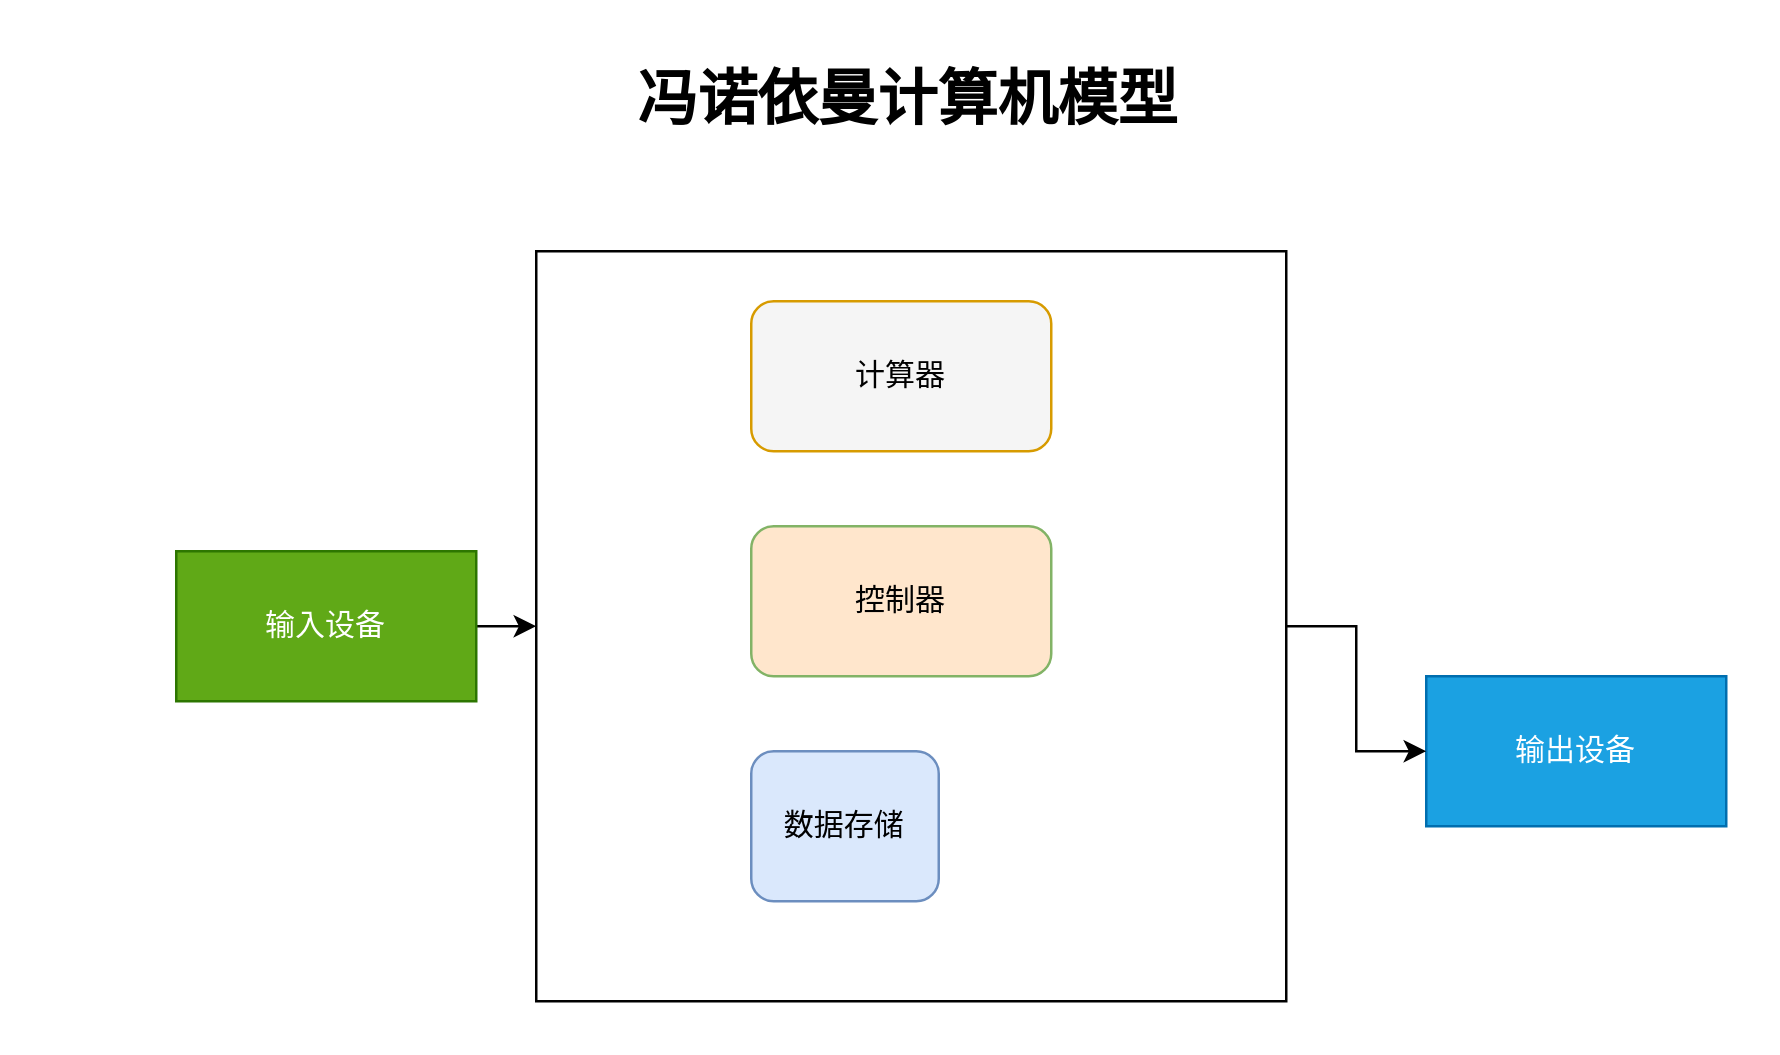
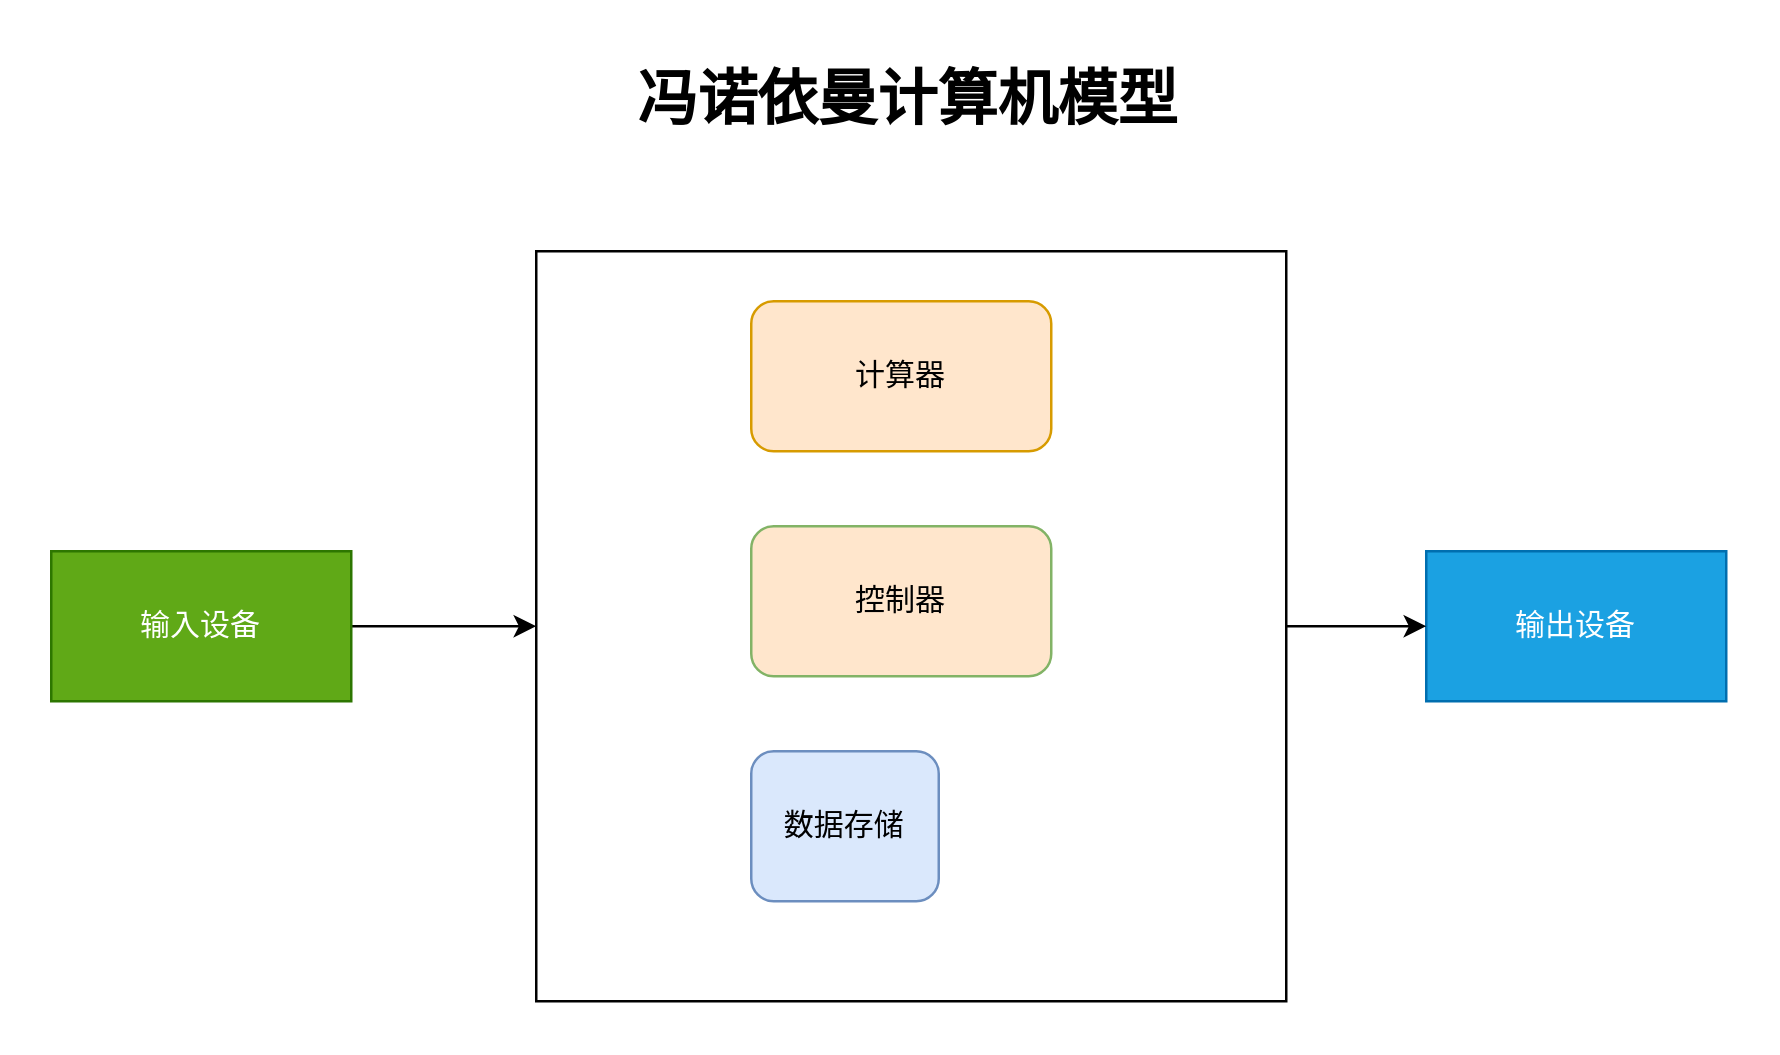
node "计算器": fillcolor #f5f5f5 -> #ffe6cc
node "输入设备": moved (326, 626) -> (201, 626)
node "输出设备": moved (1576, 751) -> (1576, 626)
